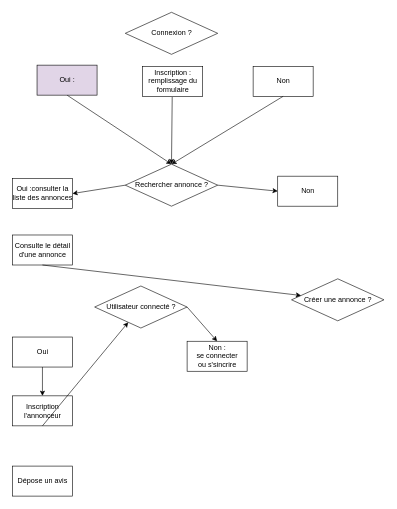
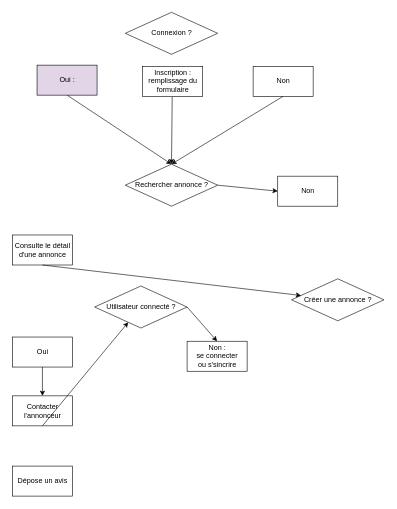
edge "Rechercher annonce ?" -> "Oui :consulter la liste des annonces": removed
node "Oui :consulter la liste des annonces": removed
node "Inscription l'annonceur": label "Inscription l'annonceur" -> "Contacter l'annonceur"
